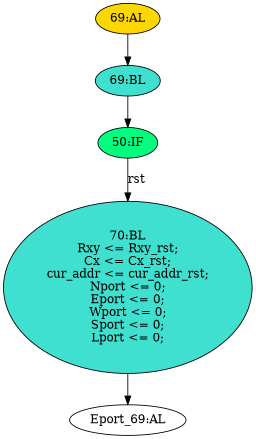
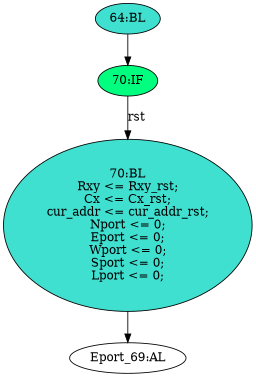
node "69:AL": removed
node "69:BL": label "69:BL" -> "64:BL"
node "50:IF": label "50:IF" -> "70:IF"
